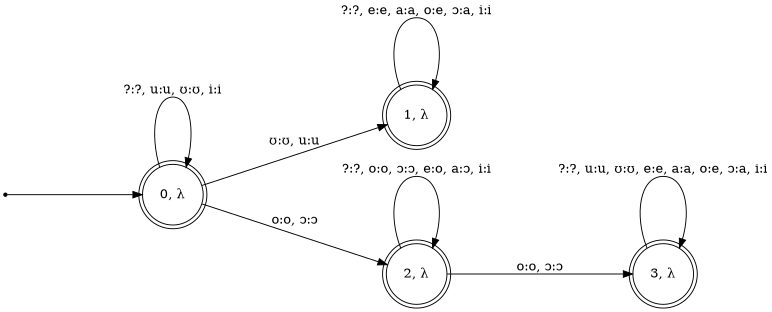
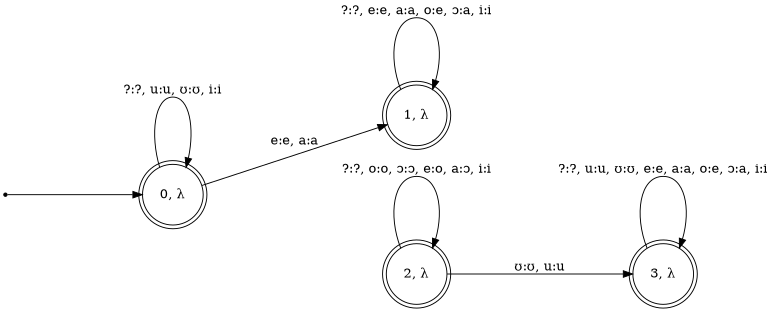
edge "0, λ" -> "1, λ": label "ʊ:ʊ, u:u" -> "e:e, a:a"
edge "0, λ" -> "2, λ": removed, label "o:o, ɔ:ɔ"
edge "2, λ" -> "3, λ": label "o:o, ɔ:ɔ" -> "ʊ:ʊ, u:u"
